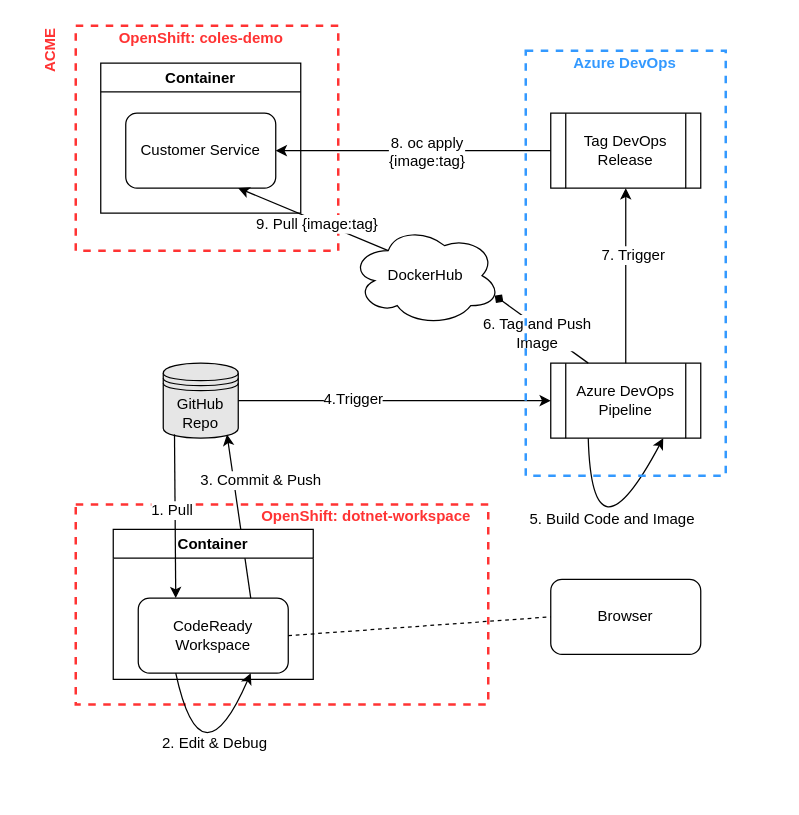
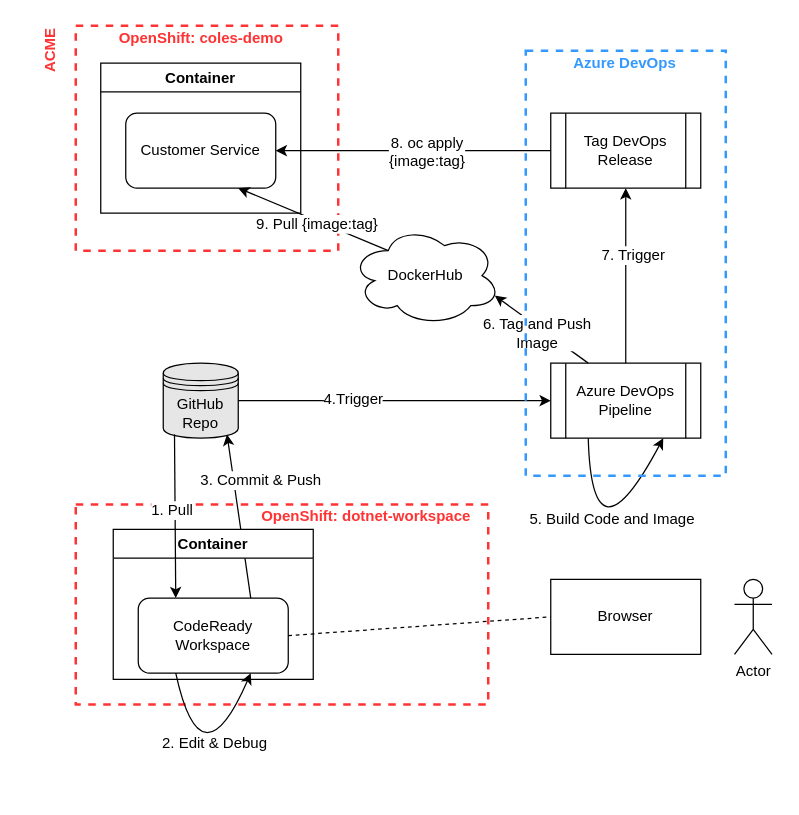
edge "Azure DevOps Pipeline" -> "DockerHub": arrowhead diamond -> classic
node "Browser": shape rounded rectangle -> rectangle
node "Actor": added
